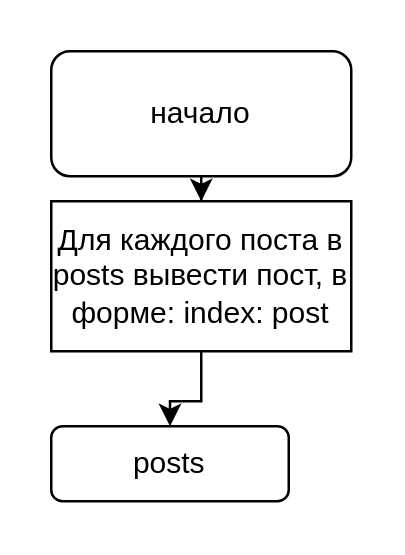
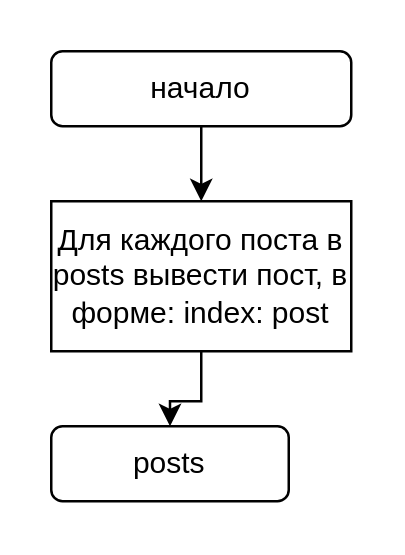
node "начало": size 300x125 -> 300x75
